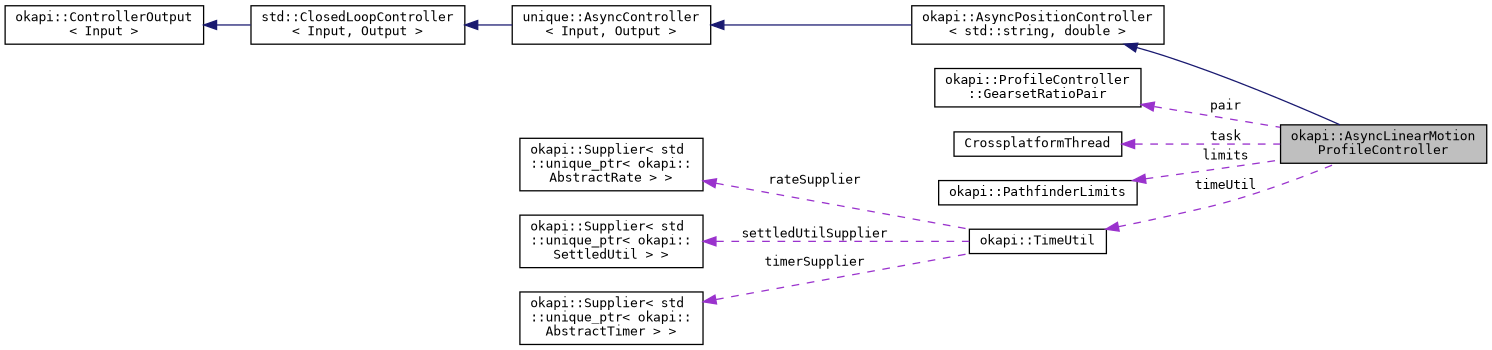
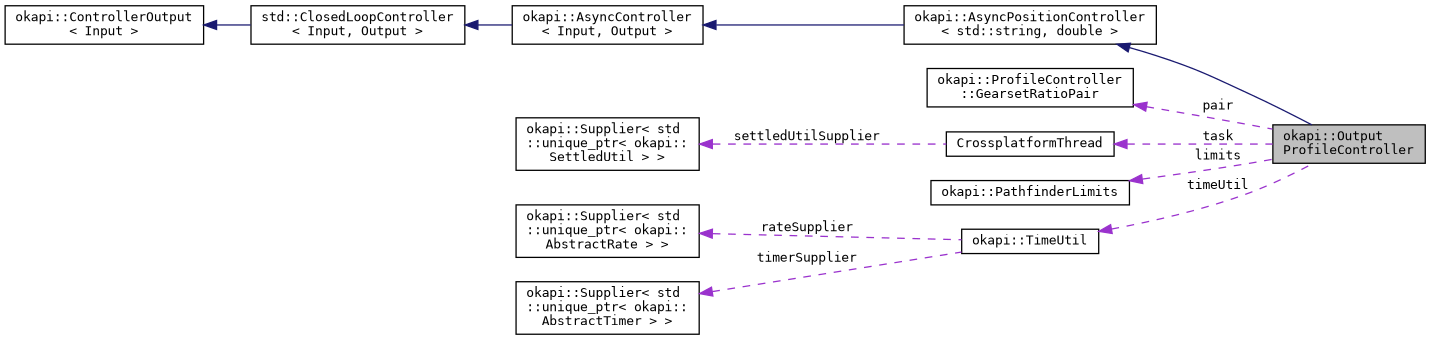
node "unique::AsyncController < Input, Output >": label "unique::AsyncController < Input, Output >" -> "okapi::AsyncController < Input, Output >"
node "okapi::AsyncLinearMotion ProfileController": label "okapi::AsyncLinearMotion ProfileController" -> "okapi::Output ProfileController"
edge "okapi::TimeUtil" -> "okapi::Supplier< std ::unique_ptr< okapi:: SettledUtil > >": now "CrossplatformThread" -> "okapi::Supplier< std ::unique_ptr< okapi:: SettledUtil > >"
